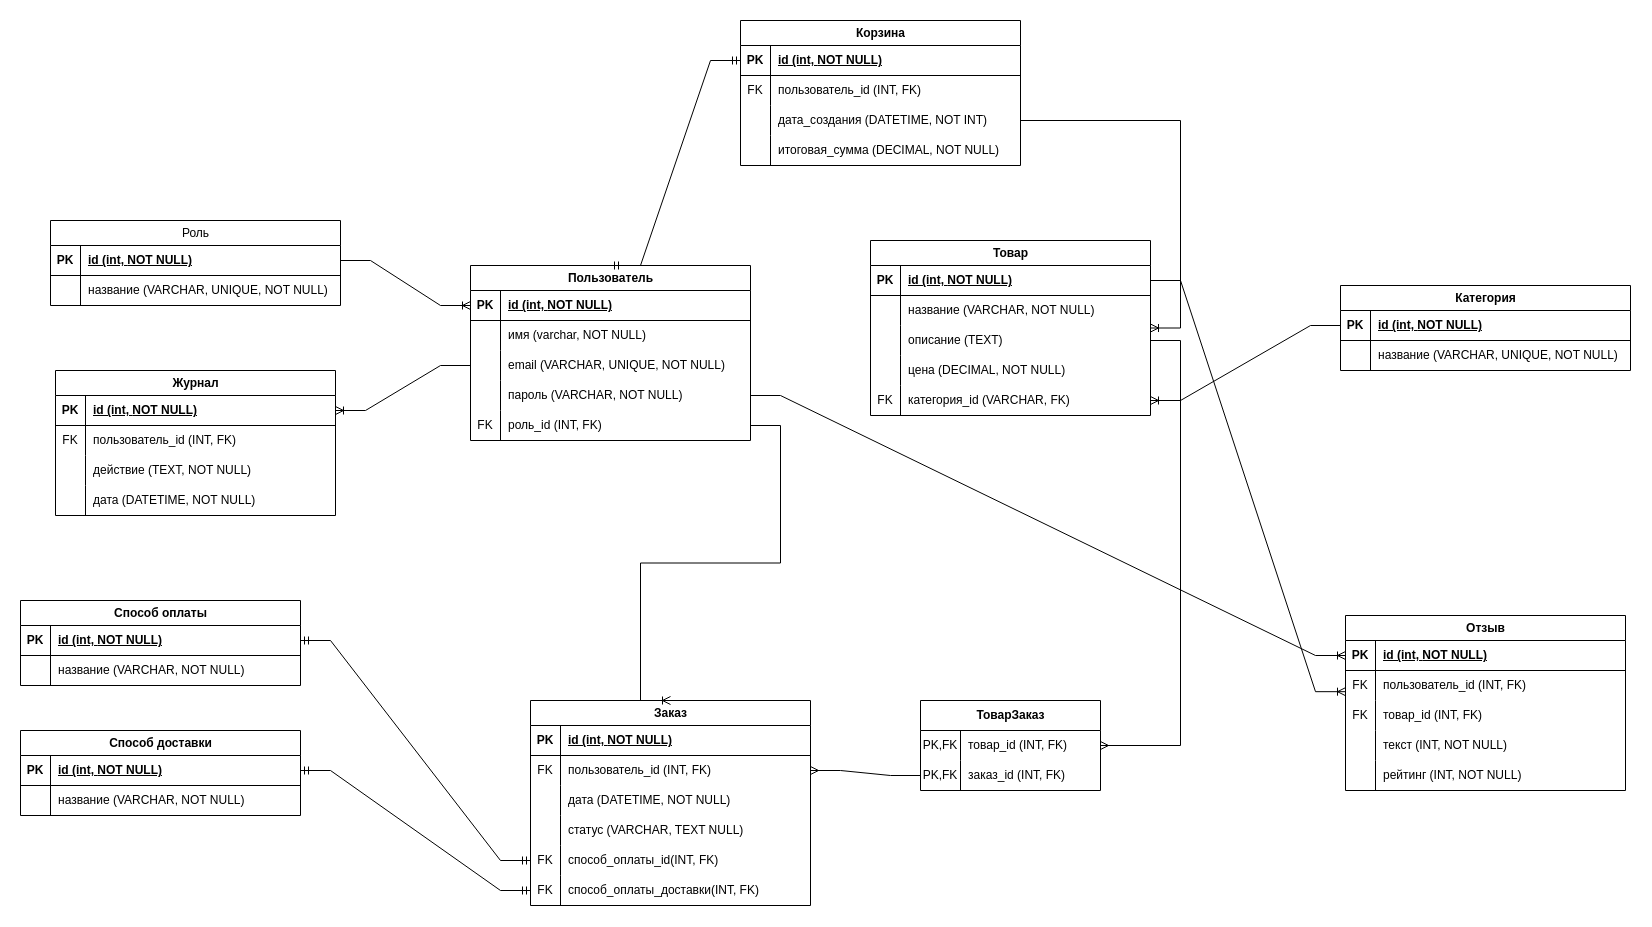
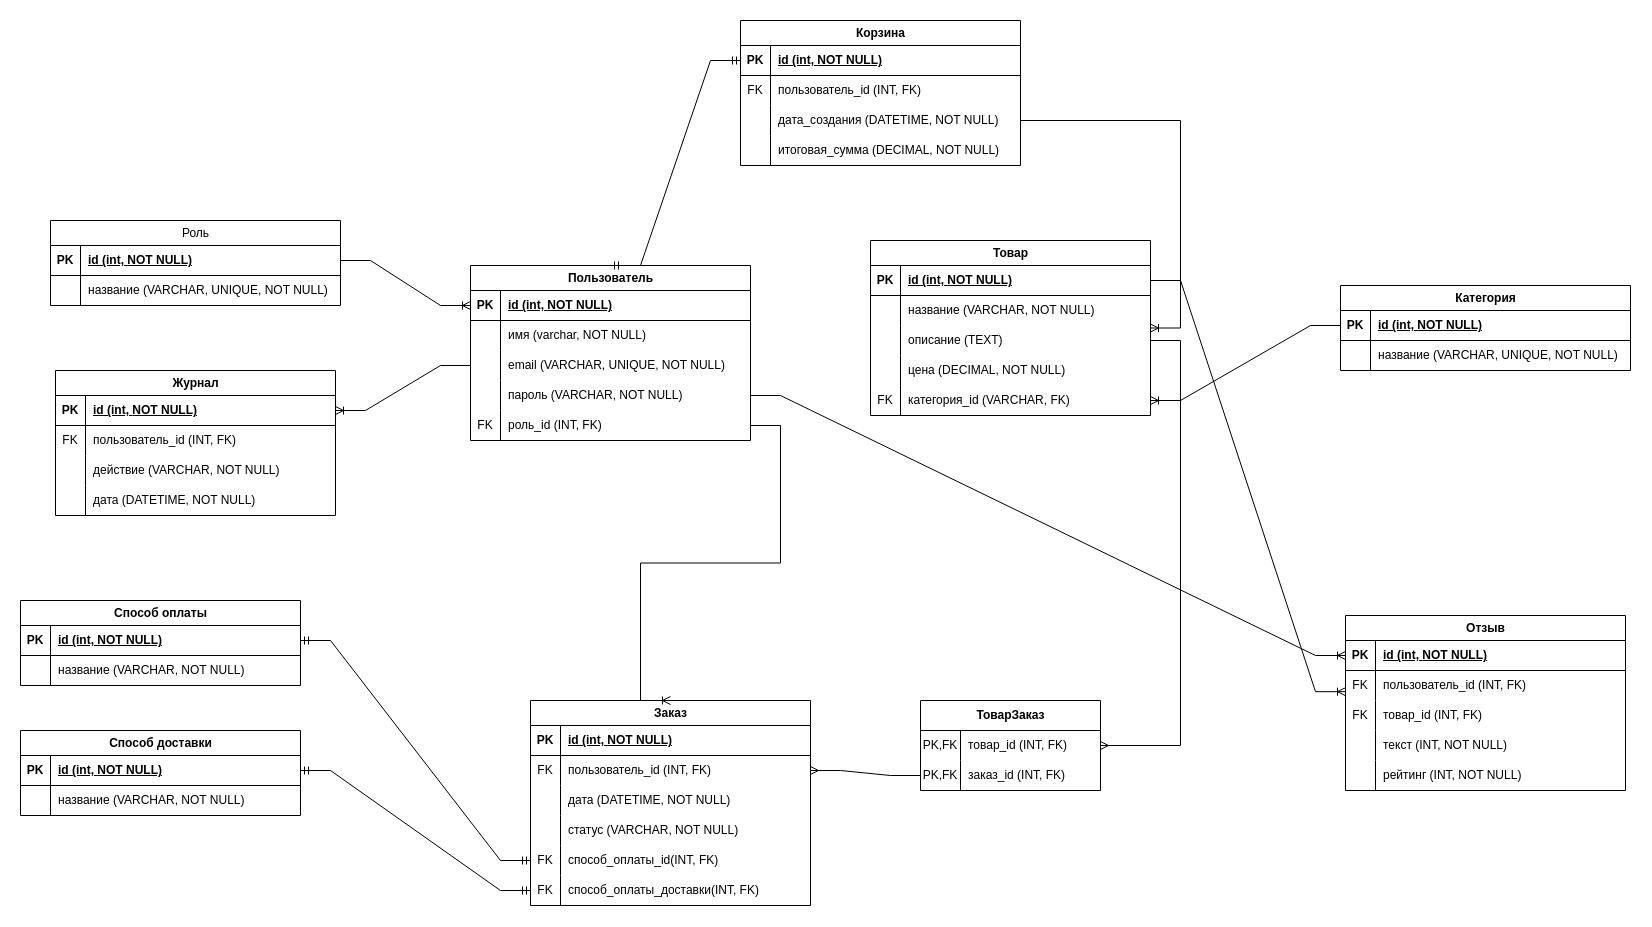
node "дата_создания (DATETIME, NOT INT)": label "дата_создания (DATETIME, NOT INT)" -> "дата_создания (DATETIME, NOT NULL)"
node "действие (TEXT, NOT NULL)": label "действие (TEXT, NOT NULL)" -> "действие (VARCHAR, NOT NULL)"
node "статус (VARCHAR, TEXT NULL)": label "статус (VARCHAR, TEXT NULL)" -> "статус (VARCHAR, NOT NULL)"
